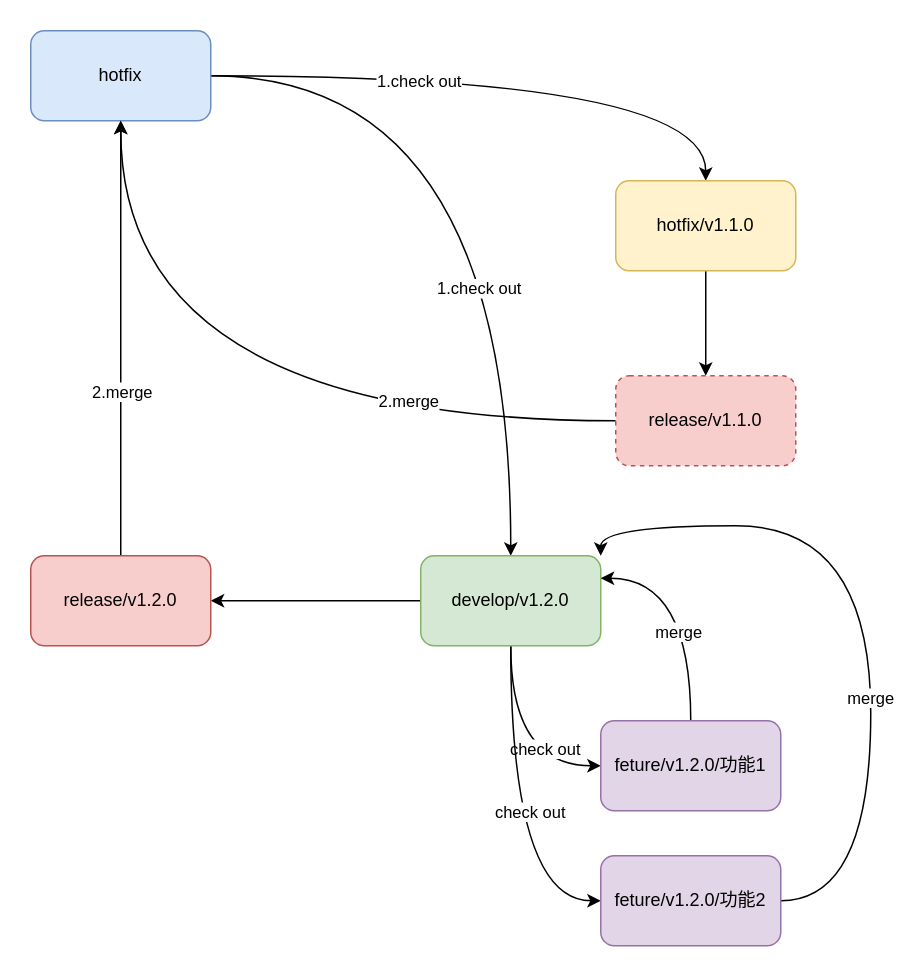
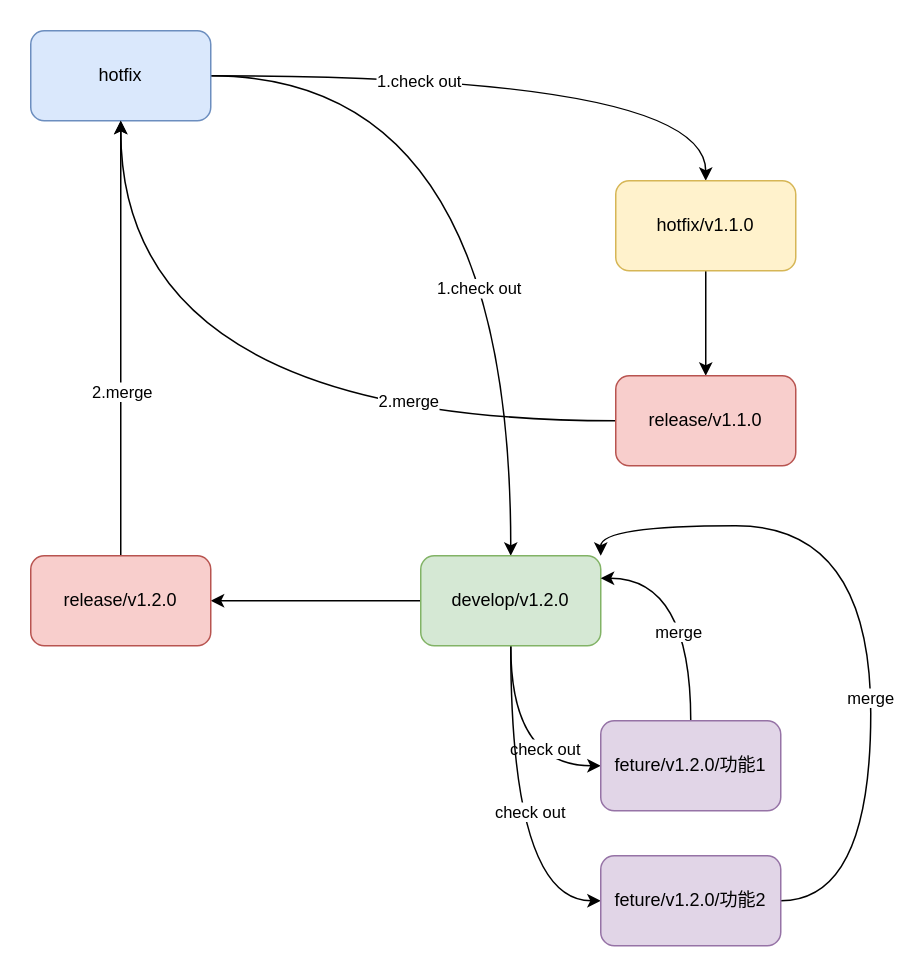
node "release/v1.1.0": style dashed -> solid
